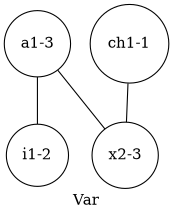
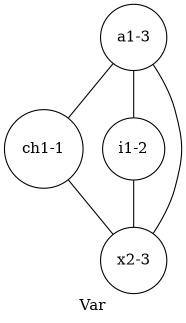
edge "a1-3" -- "ch1-1": added
edge "i1-2" -- "x2-3": added
